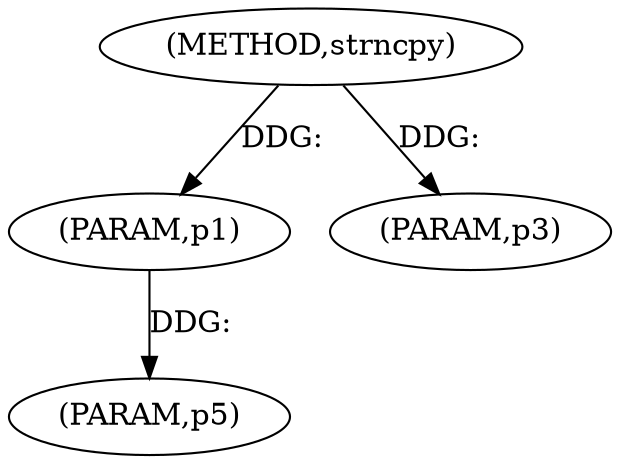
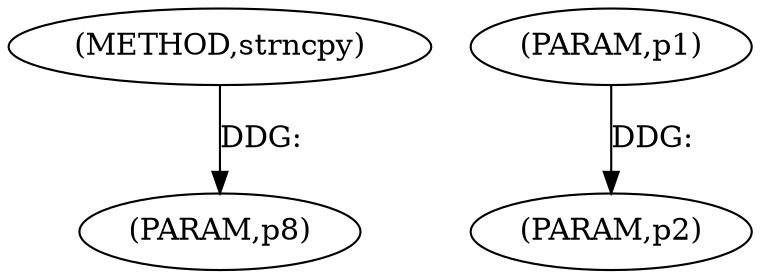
edge "(METHOD,strncpy)" -> "(PARAM,p1)": removed, label "DDG:"
node "(PARAM,p3)": label "(PARAM,p3)" -> "(PARAM,p8)"
node "(PARAM,p5)": label "(PARAM,p5)" -> "(PARAM,p2)"
